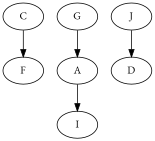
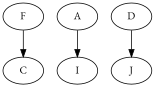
node "G": removed
edge "C" -> "F": reversed
edge "J" -> "D": reversed
